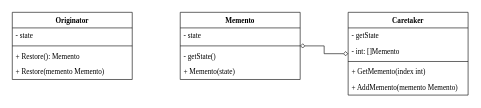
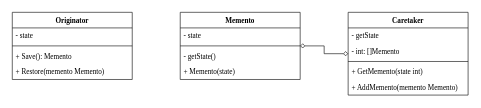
node "+ Restore(): Memento": label "+ Restore(): Memento" -> "+ Save(): Memento"
node "+ GetMemento(index int)": label "+ GetMemento(index int)" -> "+ GetMemento(state int)"
